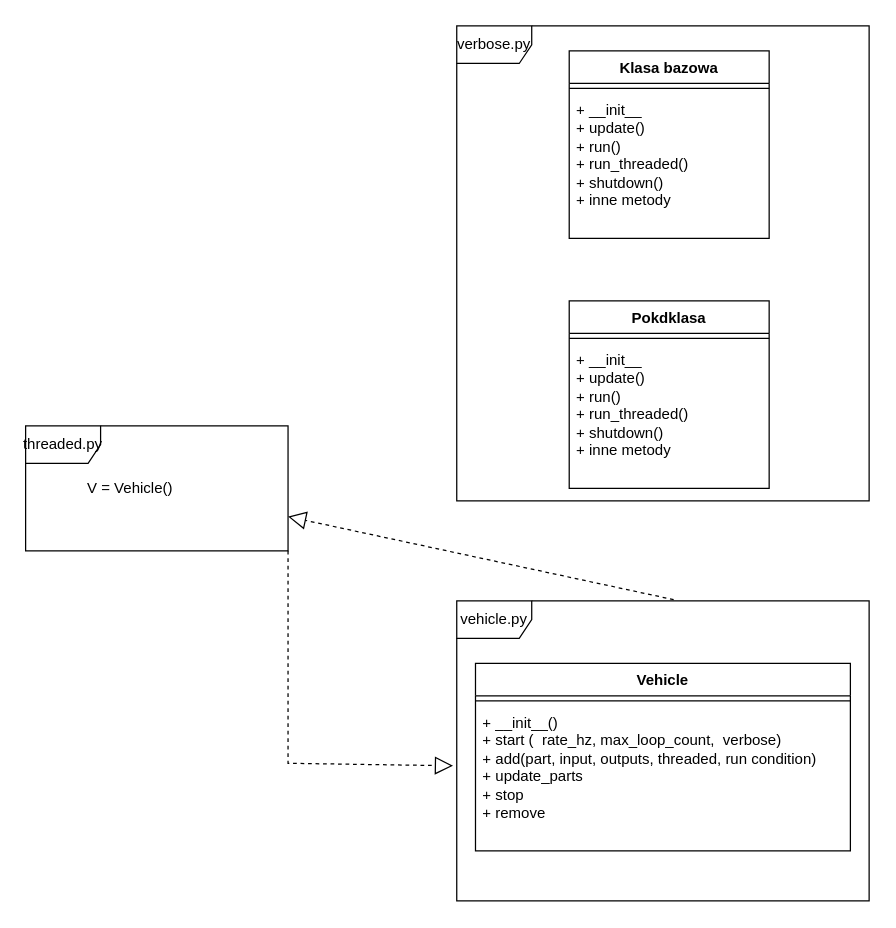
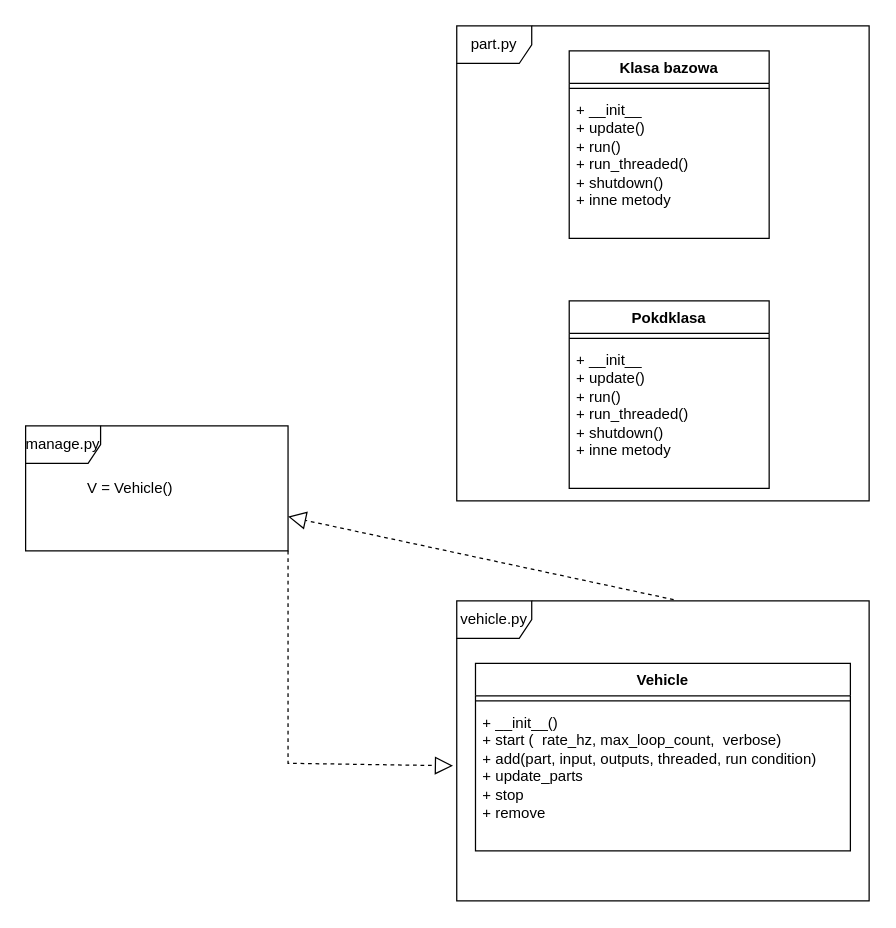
node "verbose.py": label "verbose.py" -> "part.py"
node "threaded.py": label "threaded.py" -> "manage.py"
